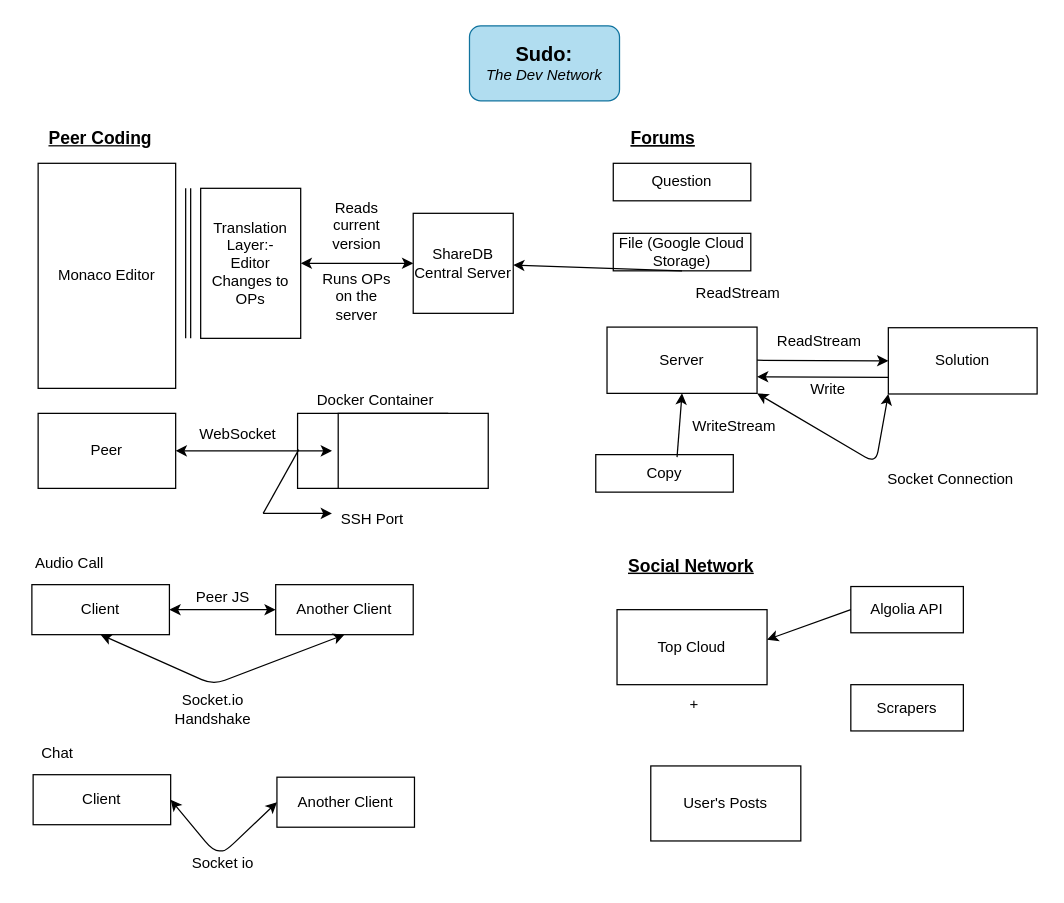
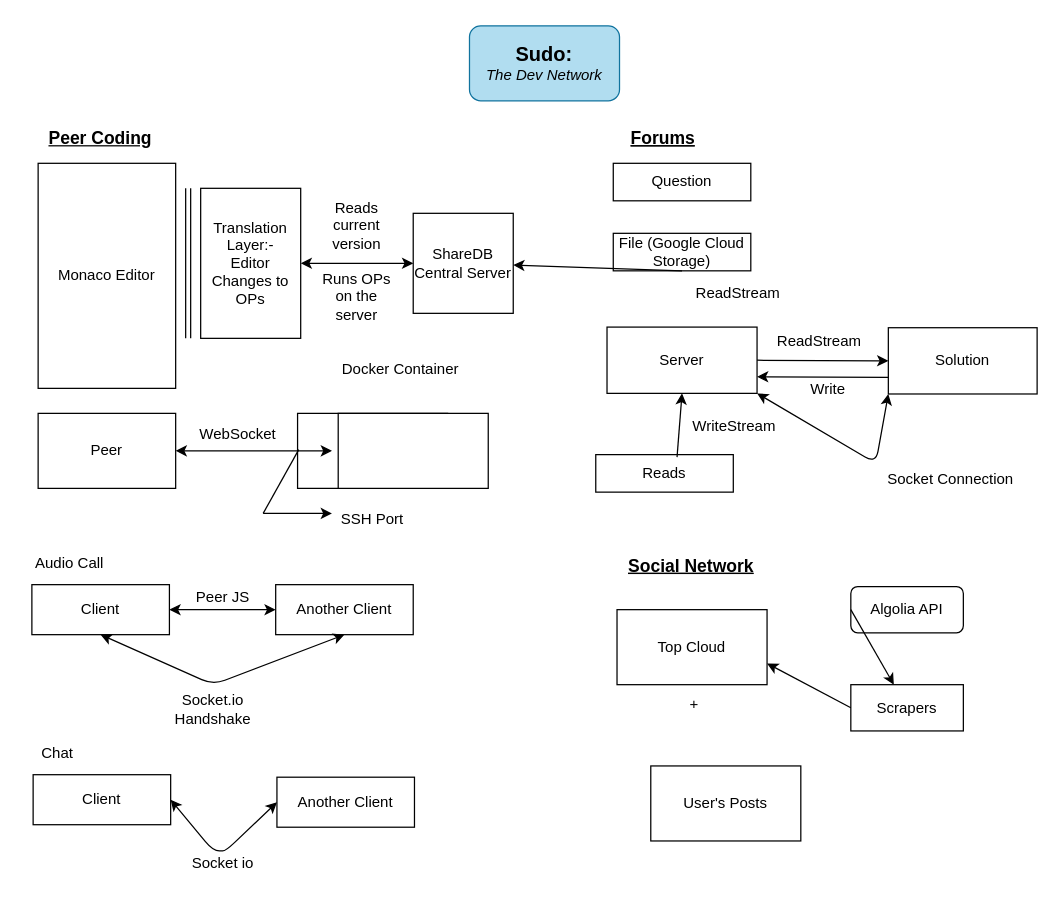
node "Docker Container": moved (376, 401) -> (401, 369)
node "Copy": label "Copy" -> "Reads"
node "Algolia API": shape rectangle -> rounded rectangle
edge "Algolia API" -> "Top Cloud": now "Algolia API" -> "Scrapers"
edge "Scrapers" -> "Top Cloud": added
